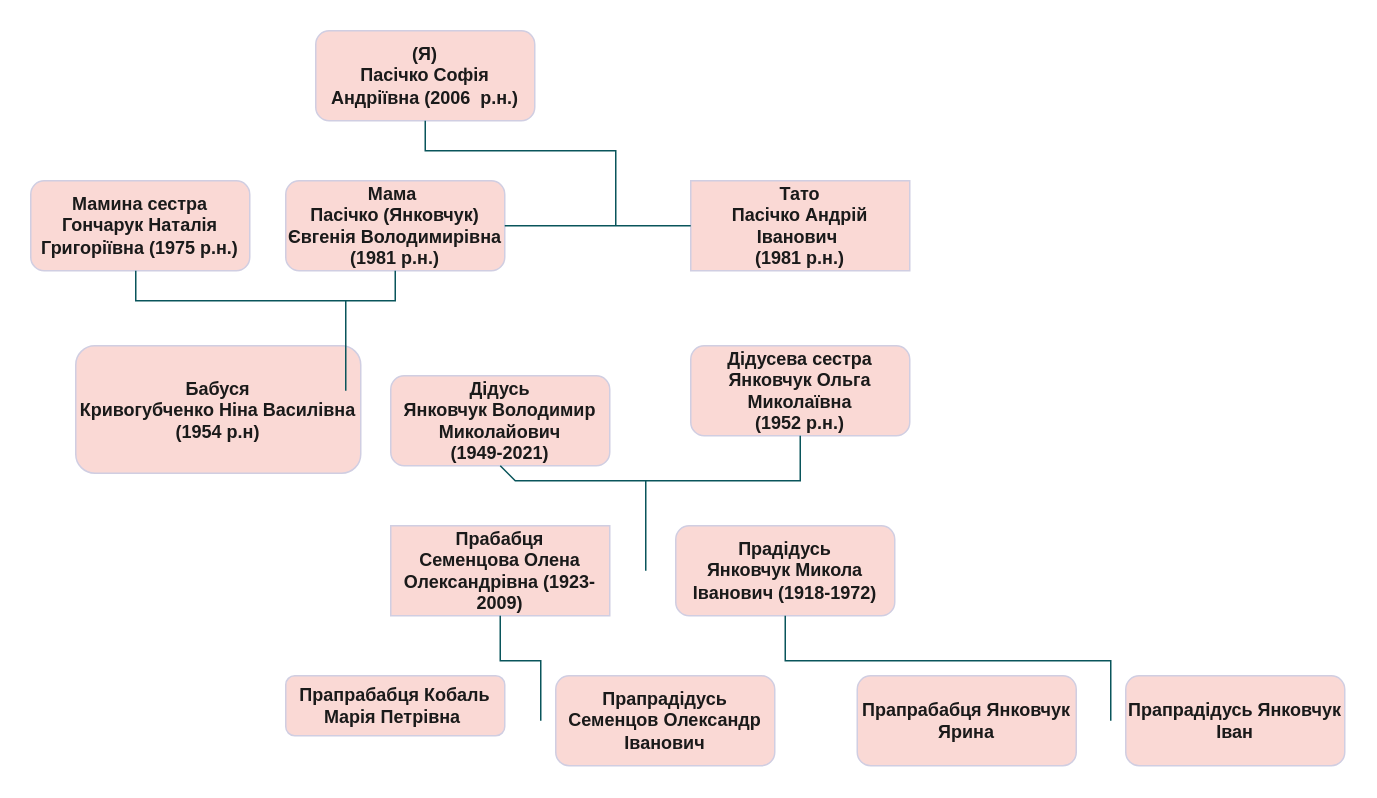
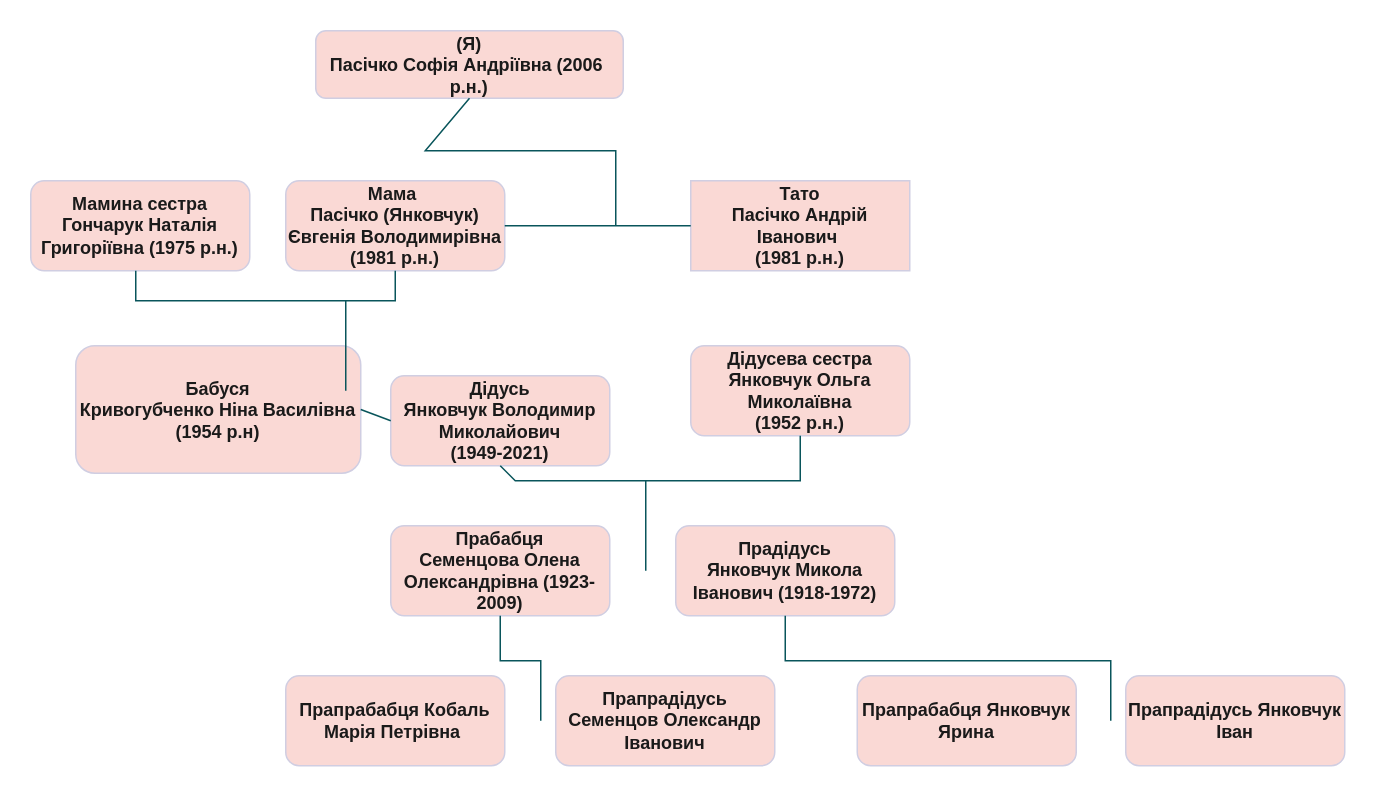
node "(Я) Пасічко Софія Андріївна (2006 р.н.)": size 219x90 -> 308x68
edge "Бабуся Кривогубченко Ніна Василівна (1954 р.н)" -- "Дідусь Янковчук Володимир Миколайович (1949-2021)": added
node "Прабабця Семенцова Олена Олександрівна (1923-2009)": shape rectangle -> rounded rectangle
node "Прапрабабця Кобаль Марія Петрівна": size 219x60 -> 219x90
